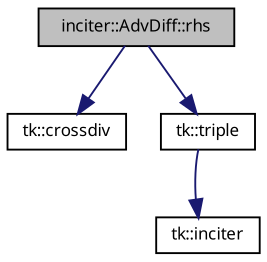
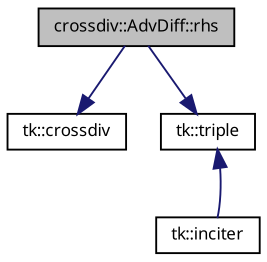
node "inciter::AdvDiff::rhs": label "inciter::AdvDiff::rhs" -> "crossdiv::AdvDiff::rhs"
edge "tk::triple" -> "tk::inciter": reversed
